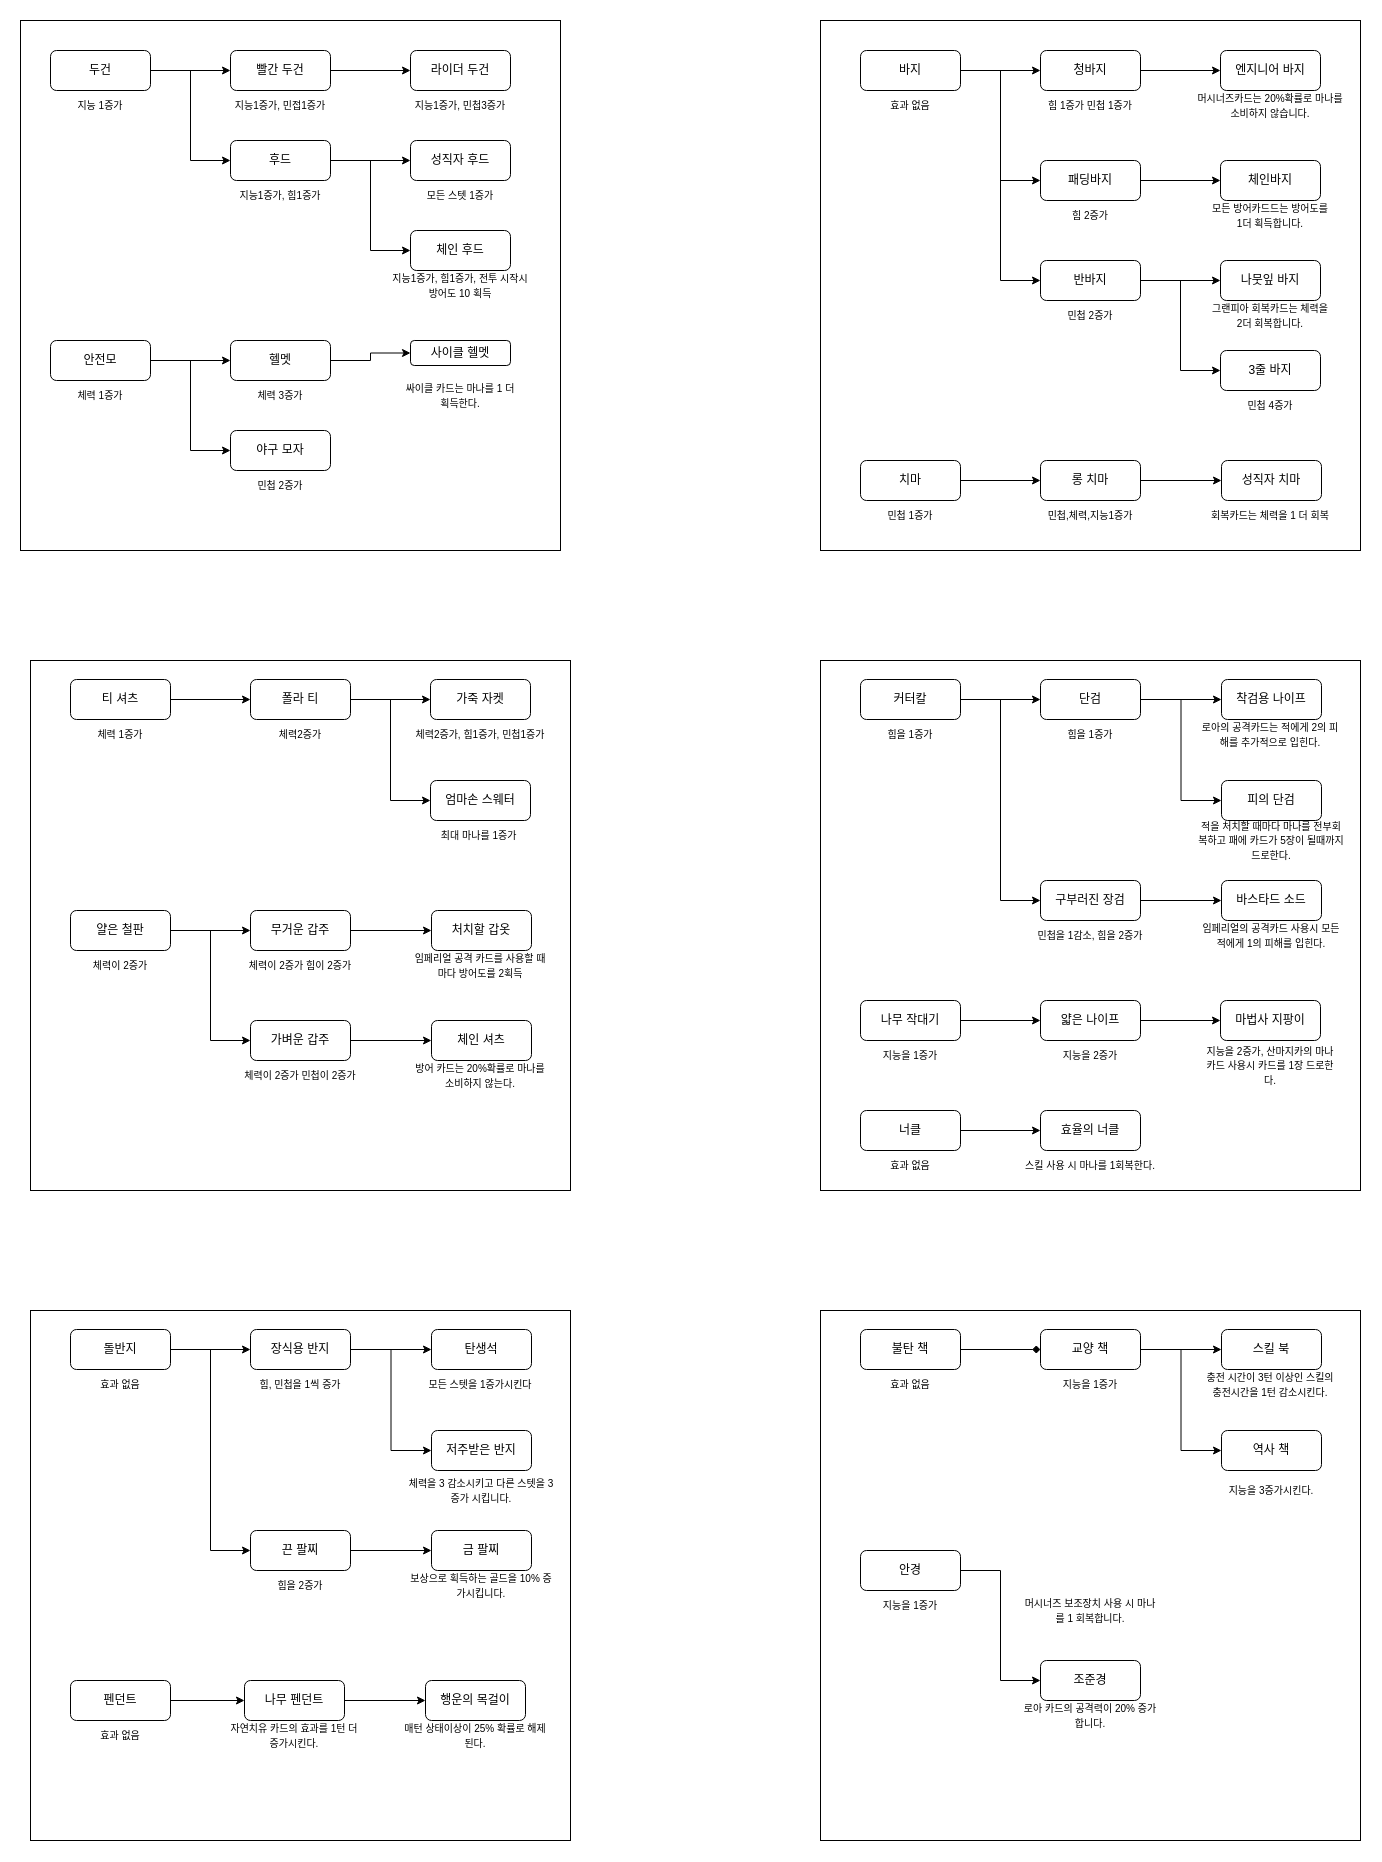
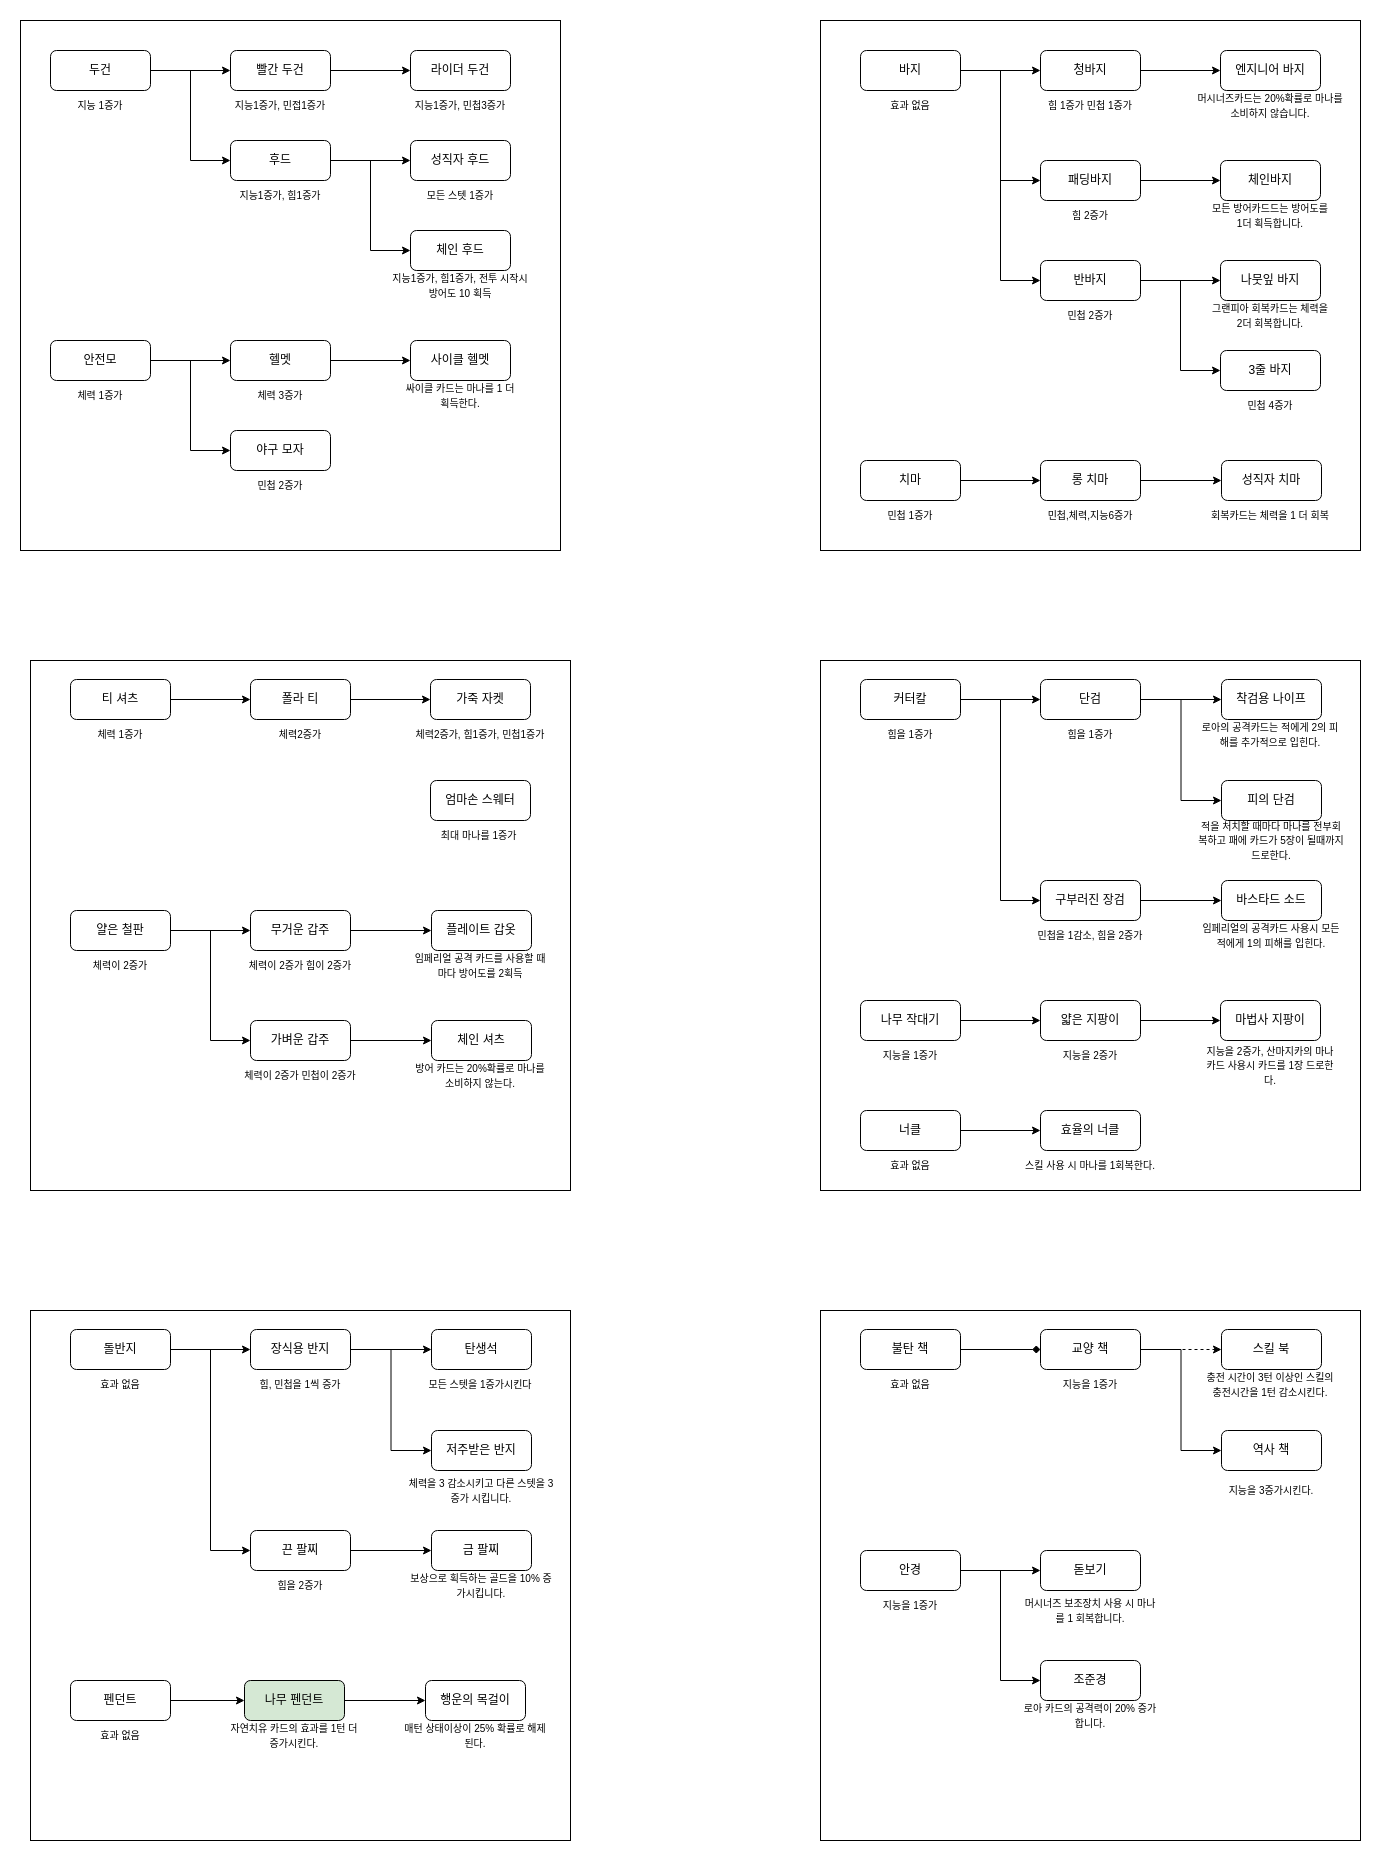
node "사이클 헬멧": size 100x25 -> 100x40
node "민첩,체력,지능1증가": label "민첩,체력,지능1증가" -> "민첩,체력,지능6증가"
edge "폴라 티" -> "엄마손 스웨터": removed
node "처치할 갑옷": label "처치할 갑옷" -> "플레이트 갑옷"
node "얇은 나이프": label "얇은 나이프" -> "얇은 지팡이"
edge "교양 책" -> "스킬 북": style solid -> dashed
edge "안경" -> "돋보기": added
node "돋보기": added
node "나무 펜던트": fillcolor #ffffff -> #d5e8d4
